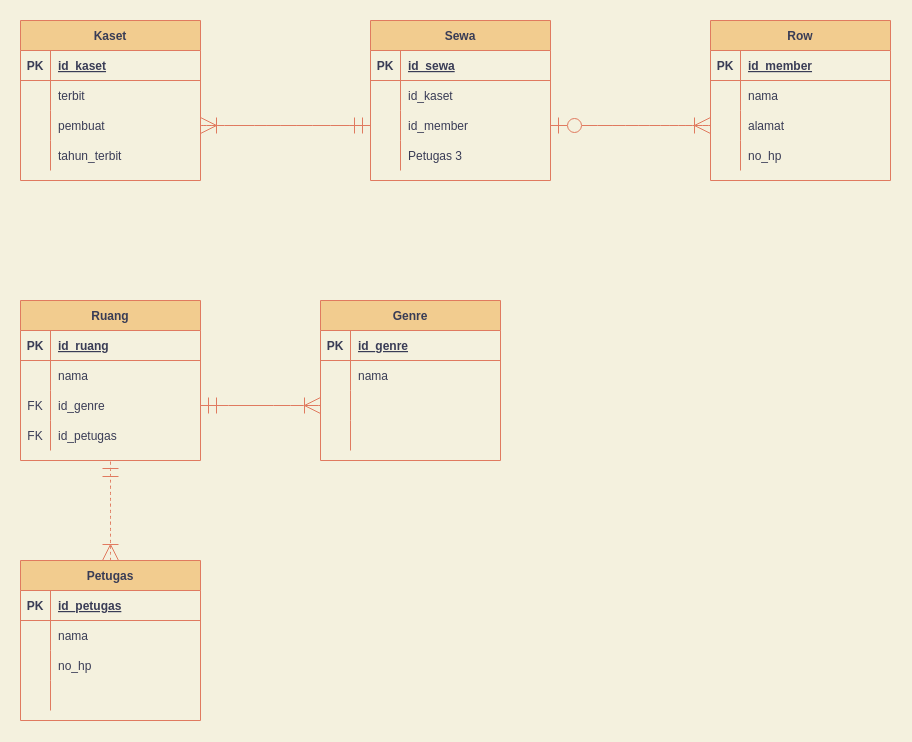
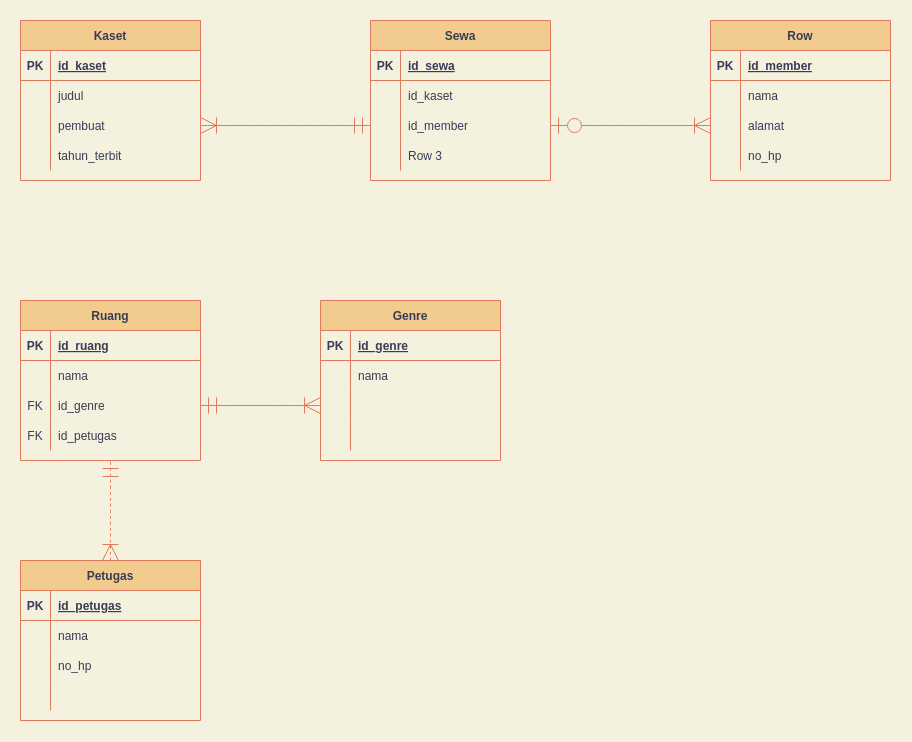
node "terbit": label "terbit" -> "judul"
node "Petugas 3": label "Petugas 3" -> "Row 3"
